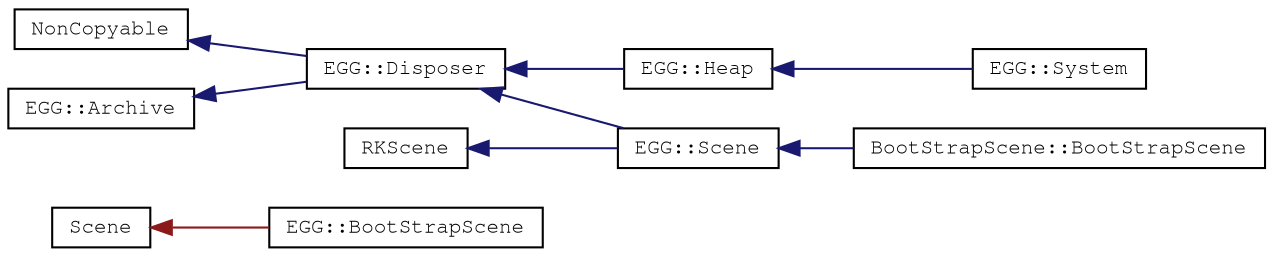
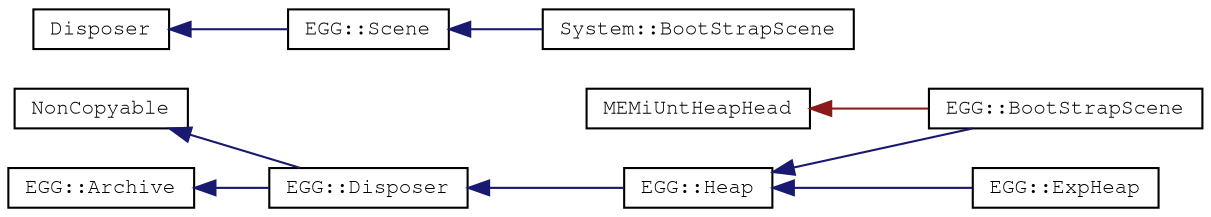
node "EGG::System": label "EGG::System" -> "EGG::ExpHeap"
edge "EGG::Scene" -> "EGG::Disposer": removed
node "RKScene": label "RKScene" -> "Disposer"
edge "EGG::BootStrapScene" -> "EGG::Heap": added
node "BootStrapScene::BootStrapScene": label "BootStrapScene::BootStrapScene" -> "System::BootStrapScene"
node "Scene": label "Scene" -> "MEMiUntHeapHead"
